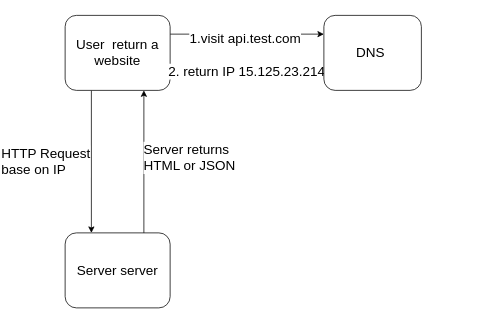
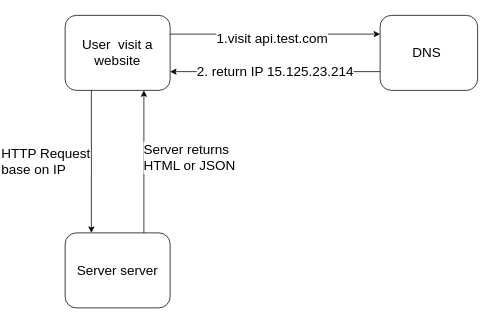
node "User return a website": label "User return a website" -> "User visit a website"
node "DNS": moved (372, 53) -> (429, 53)
